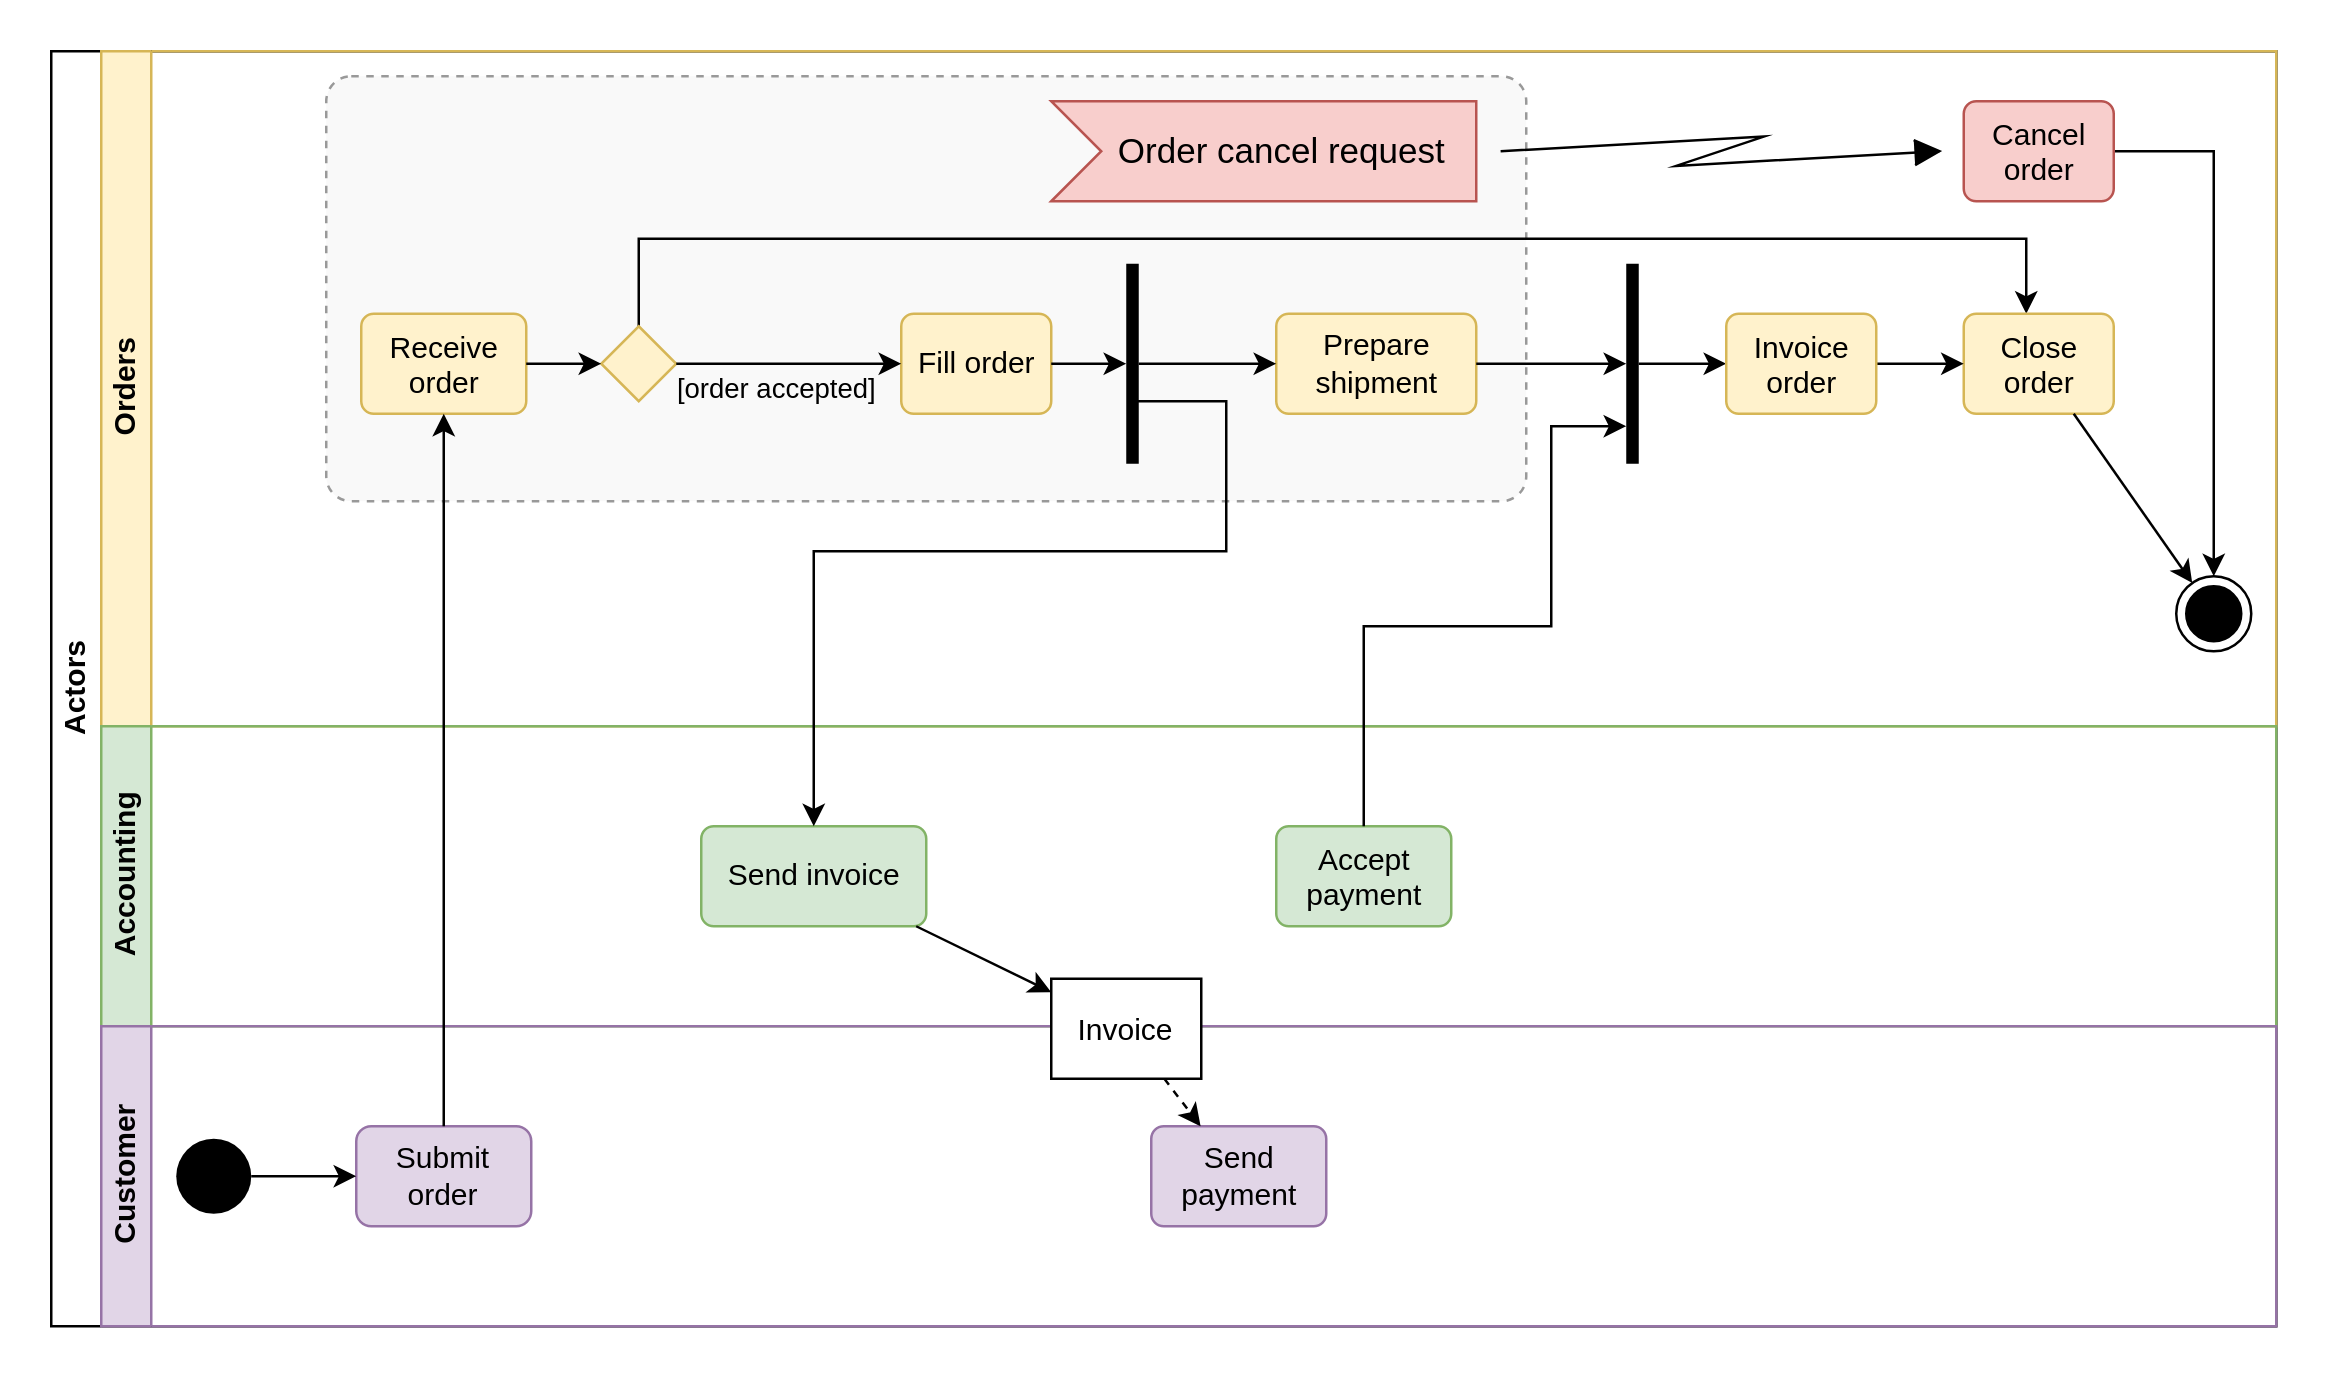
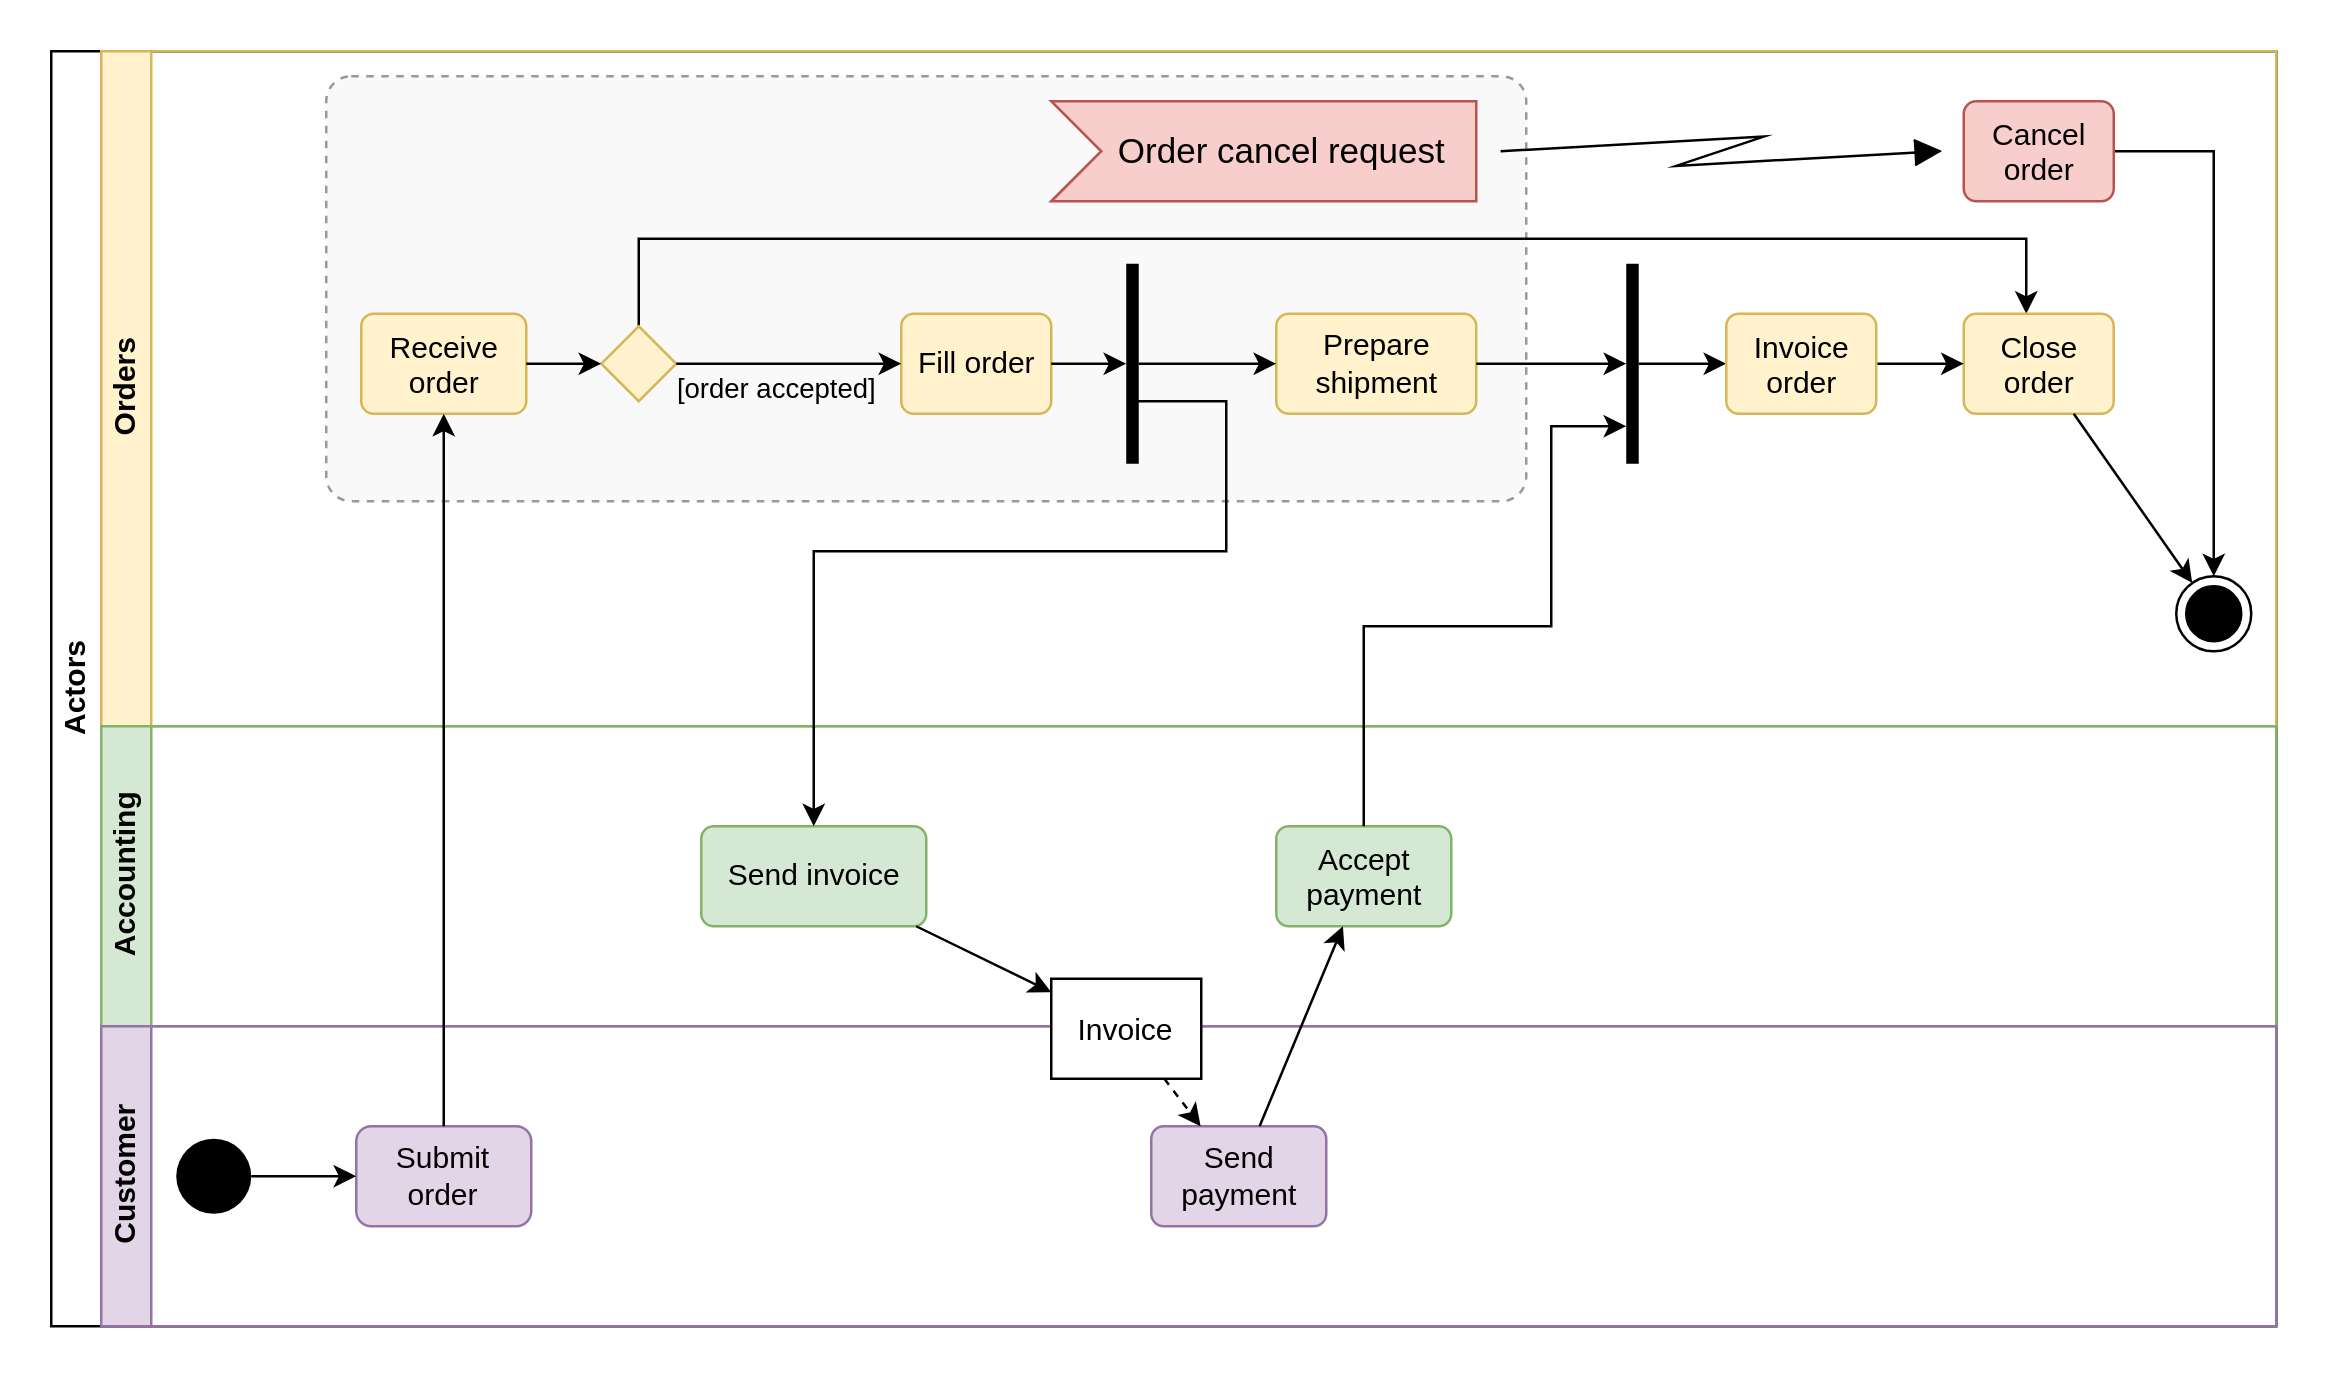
edge "Send payment" -> "Accept payment": added
